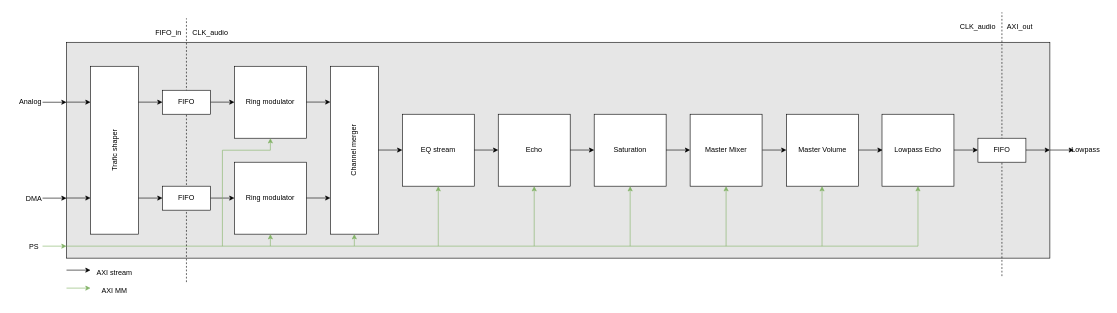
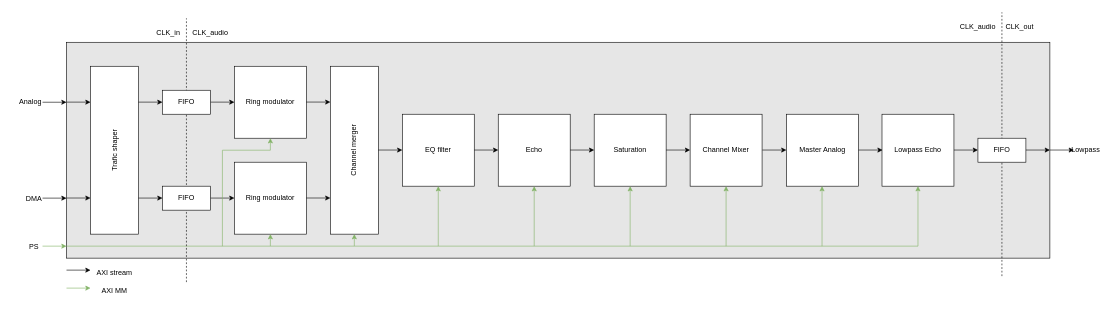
node "AXI_out": label "AXI_out" -> "CLK_out"
node "FIFO_in": label "FIFO_in" -> "CLK_in"
node "EQ stream": label "EQ stream" -> "EQ filter"
node "Master Mixer": label "Master Mixer" -> "Channel Mixer"
node "Master Volume": label "Master Volume" -> "Master Analog"
